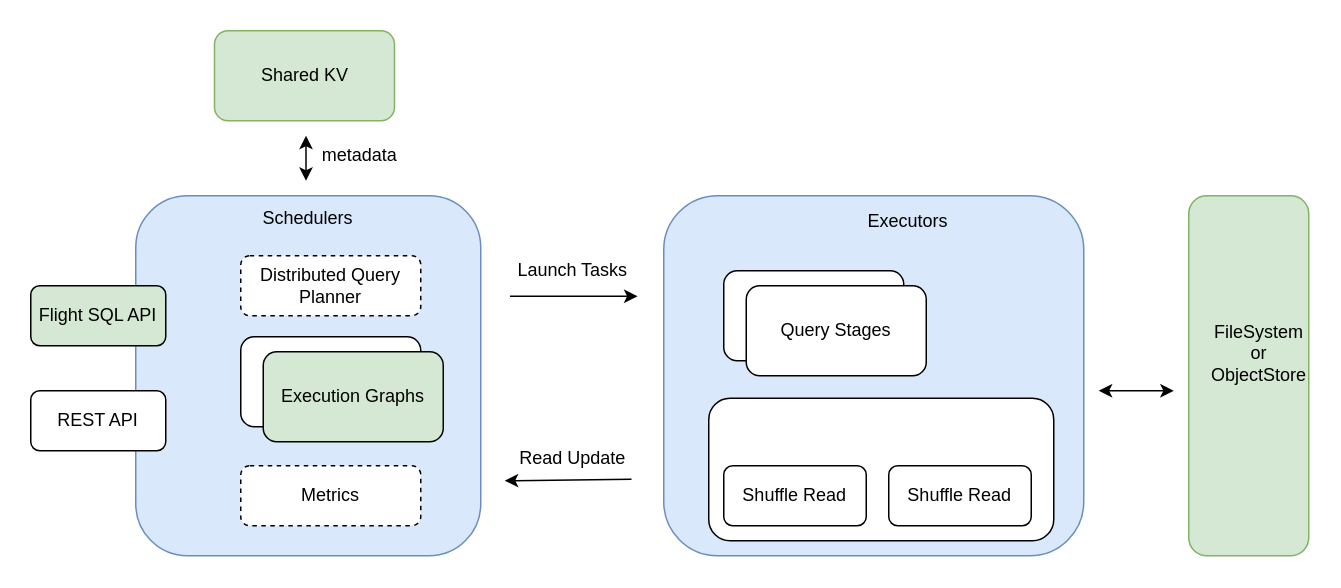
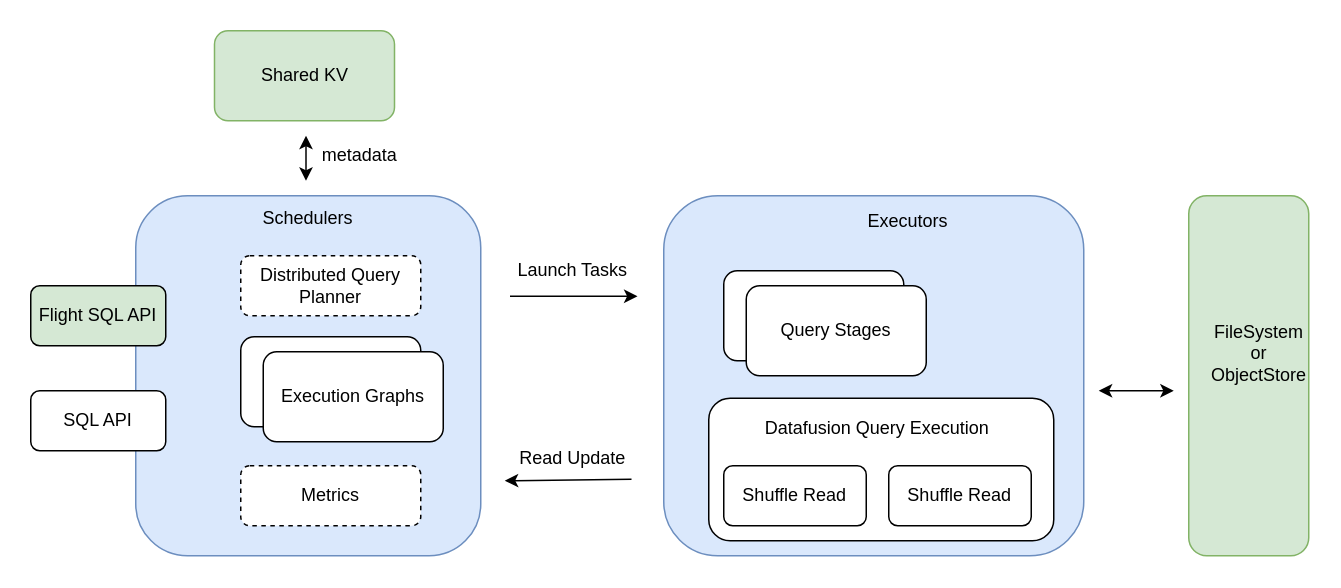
node "Execution Graphs": fillcolor #d5e8d4 -> #ffffff
node "REST API": label "REST API" -> "SQL API"
node "Datafusion Query Execution": added
